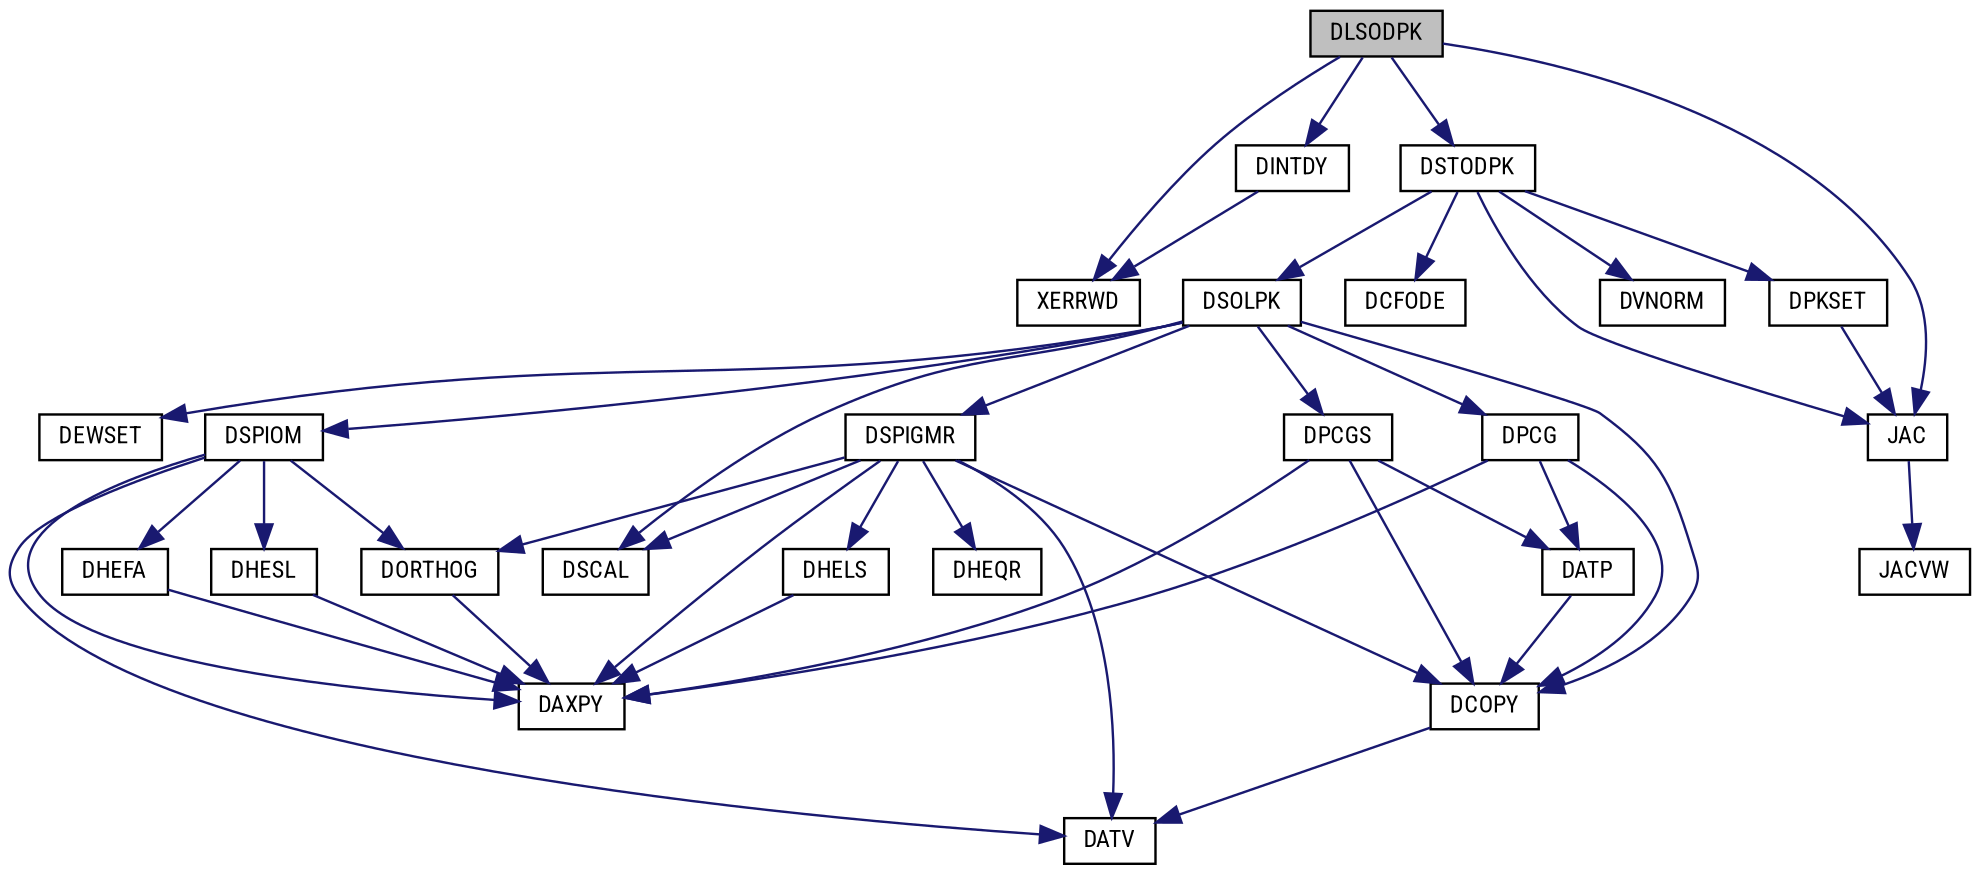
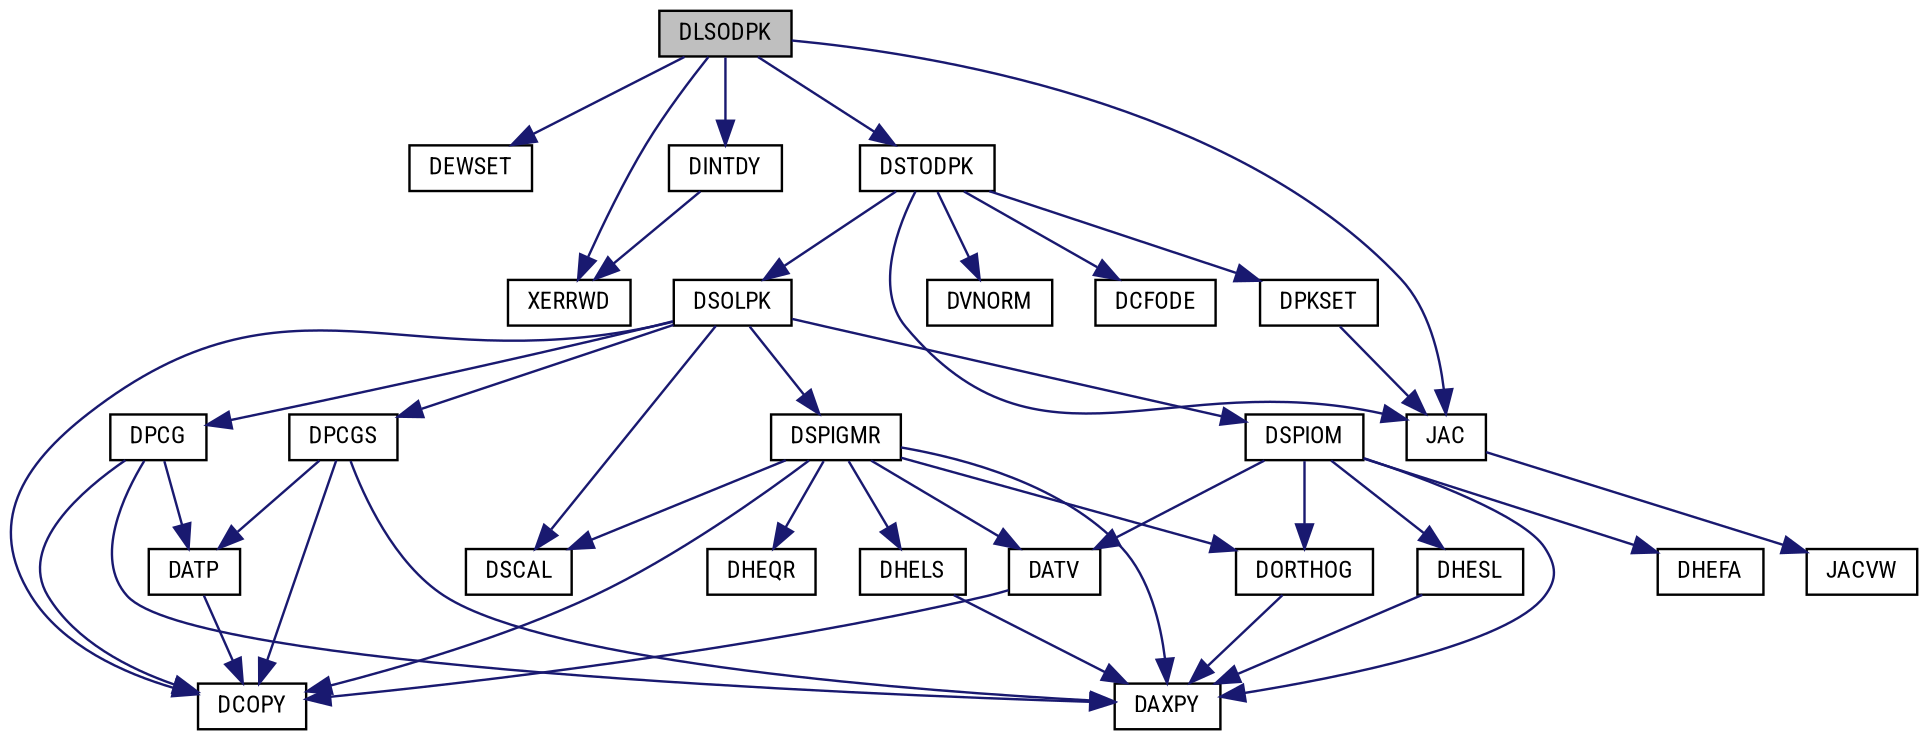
edge "DSOLPK" -> "DEWSET": now "DLSODPK" -> "DEWSET"
edge "DHEFA" -> "DAXPY": removed
edge "DCOPY" -> "DATV": reversed
